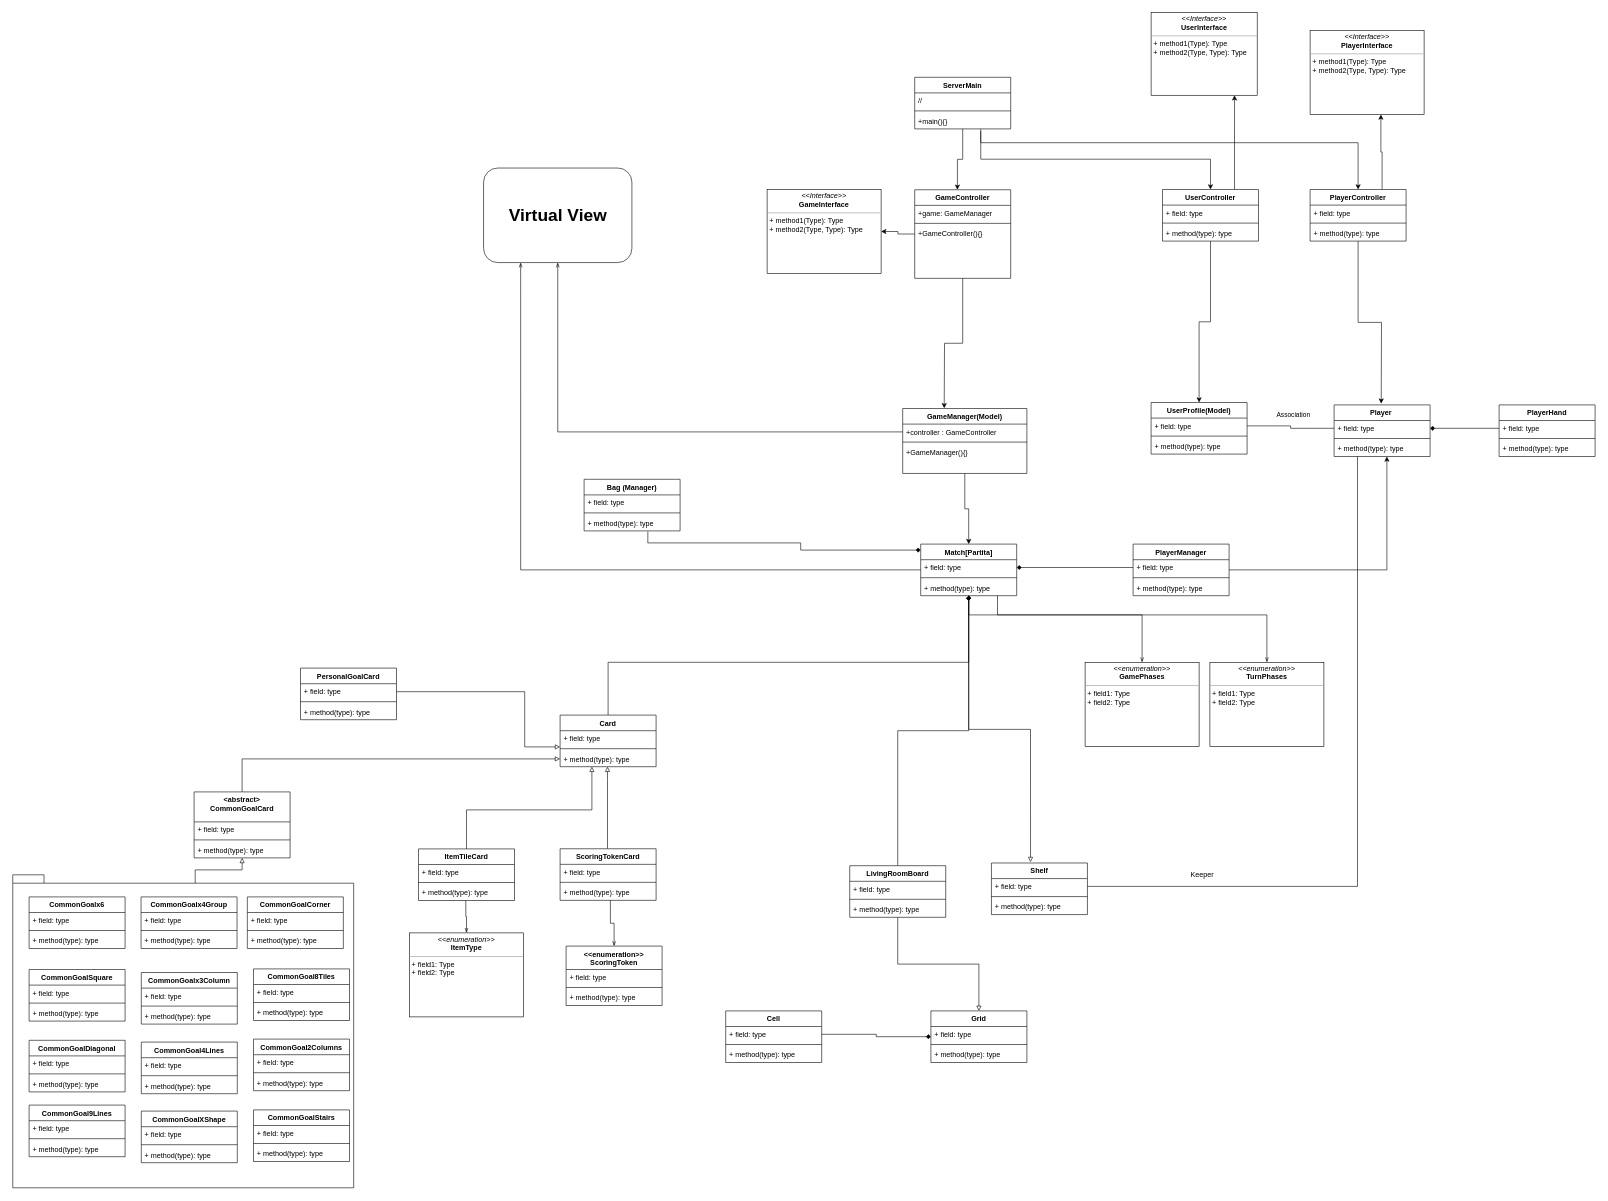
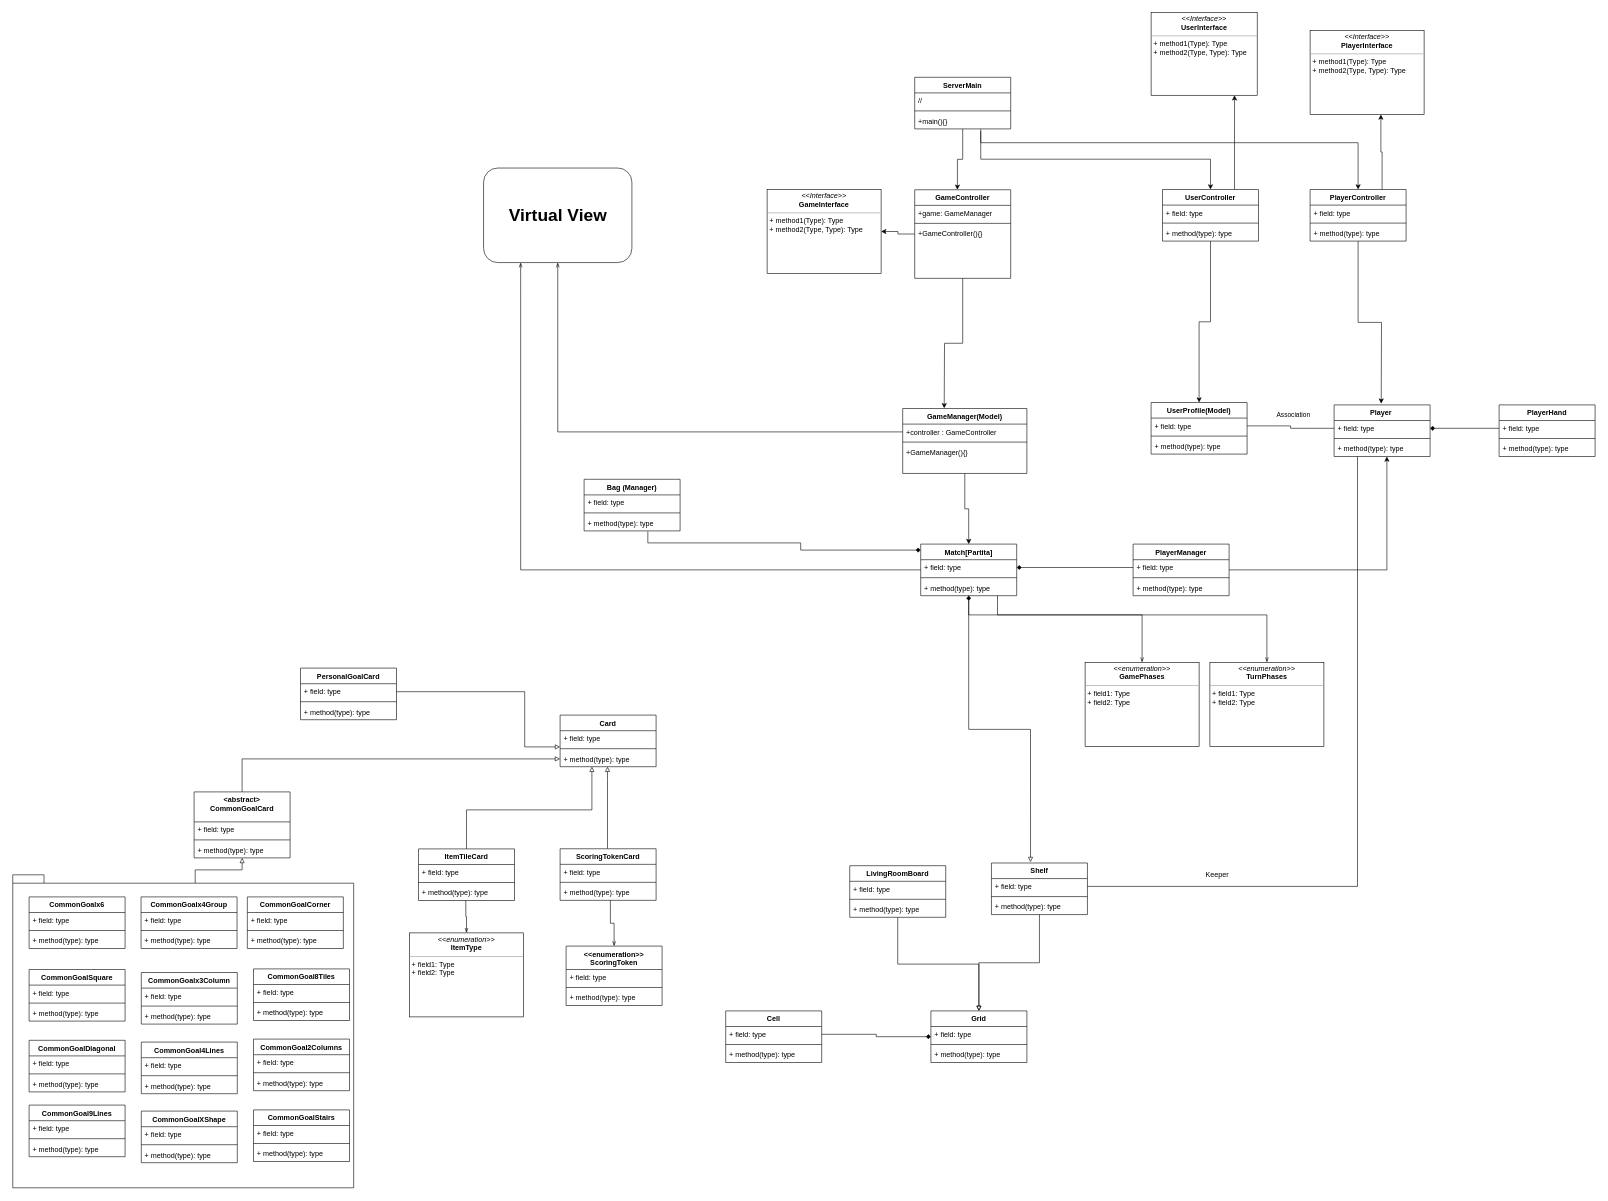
edge "Card" -> "Match[Partita]": removed
edge "LivingRoomBoard" -> "Match[Partita]": removed
node "Keeper": moved (1202, 874) -> (1217, 874)
edge "Shelf" -> "Grid": added
